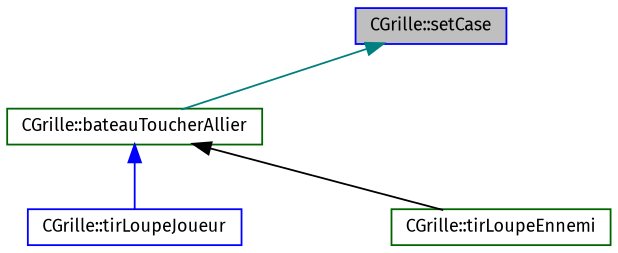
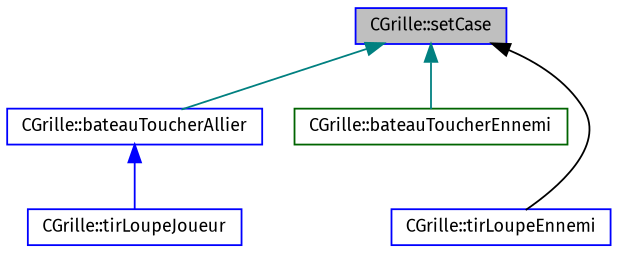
node "CGrille::bateauToucherAllier": color darkgreen -> blue
node "CGrille::bateauToucherEnnemi": added
edge "CGrille::tirLoupeEnnemi" -> "CGrille::bateauToucherAllier": now "CGrille::tirLoupeEnnemi" -> "CGrille::setCase"
node "CGrille::tirLoupeEnnemi": color darkgreen -> blue
